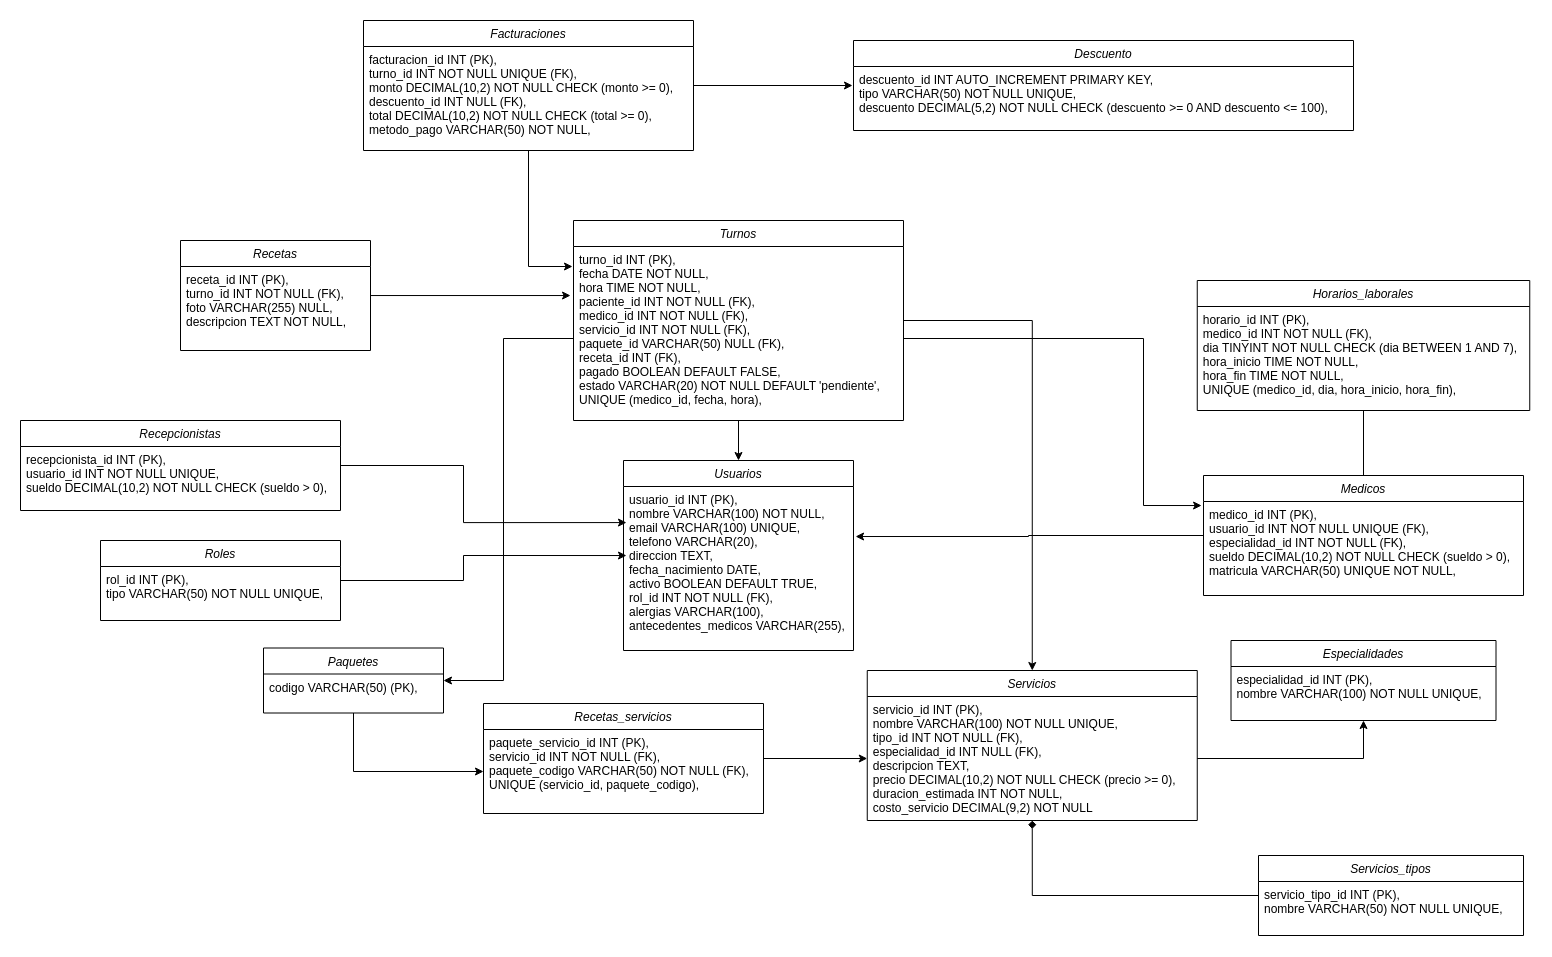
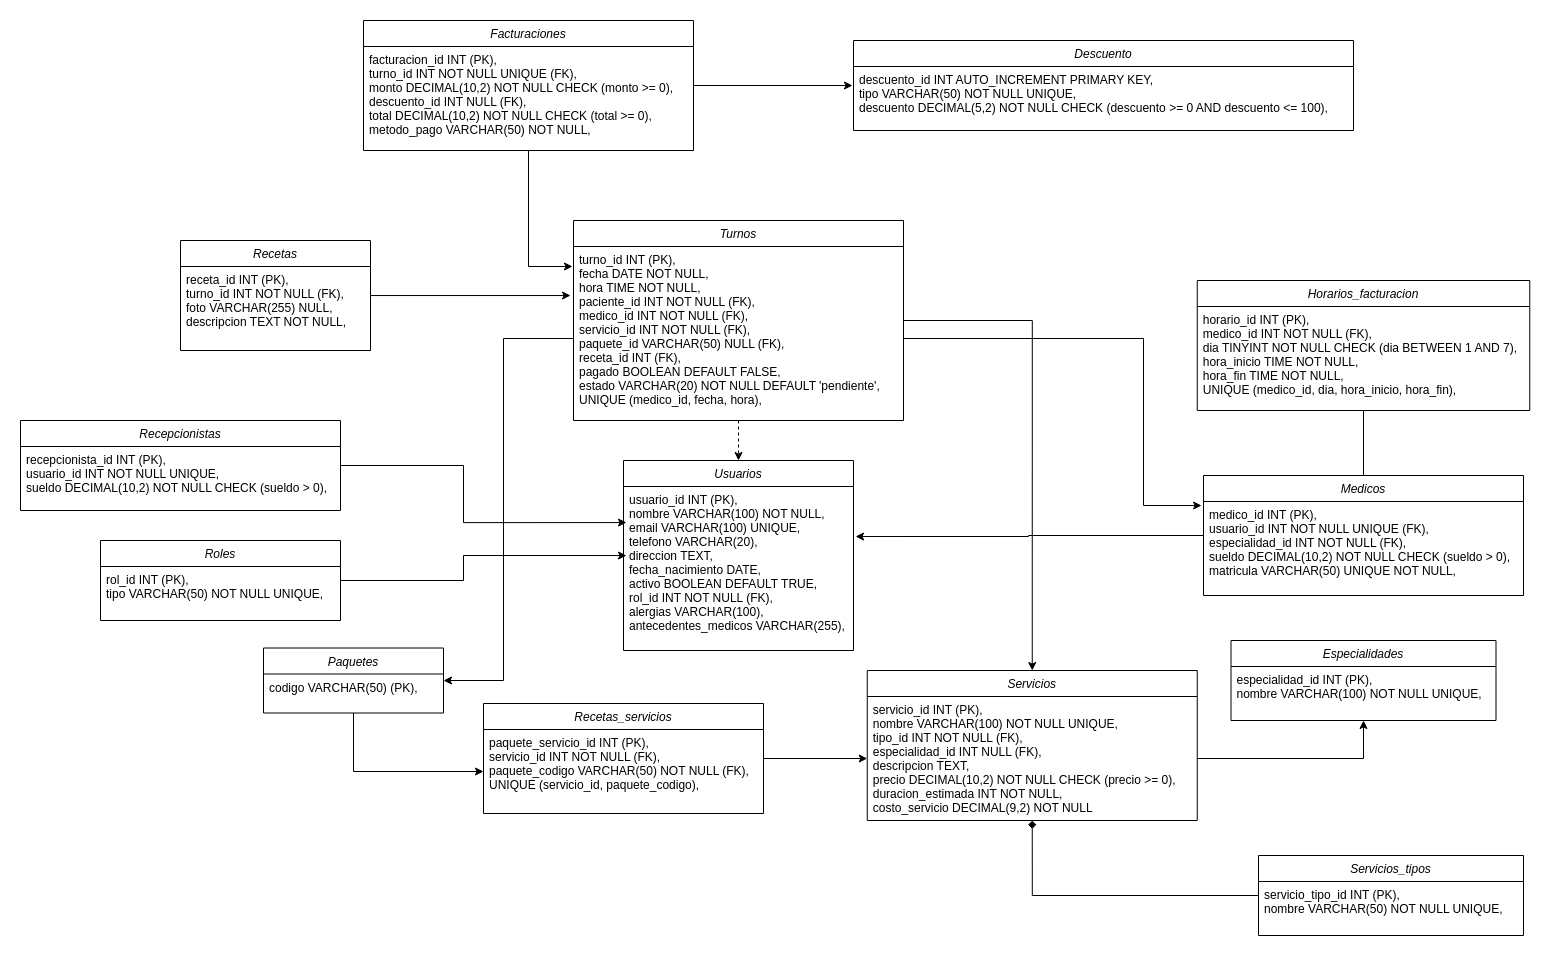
node "Horarios_laborales": label "Horarios_laborales" -> "Horarios_facturacion"
edge "Turnos" -> "Usuarios": style solid -> dashed
